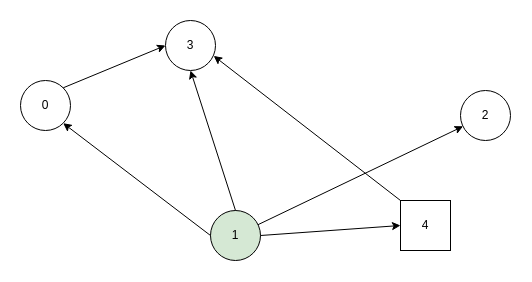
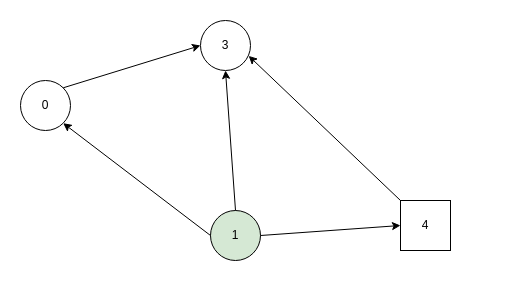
node "3": moved (191, 46) -> (226, 46)
node "2": removed
edge "1" -> "2": removed
